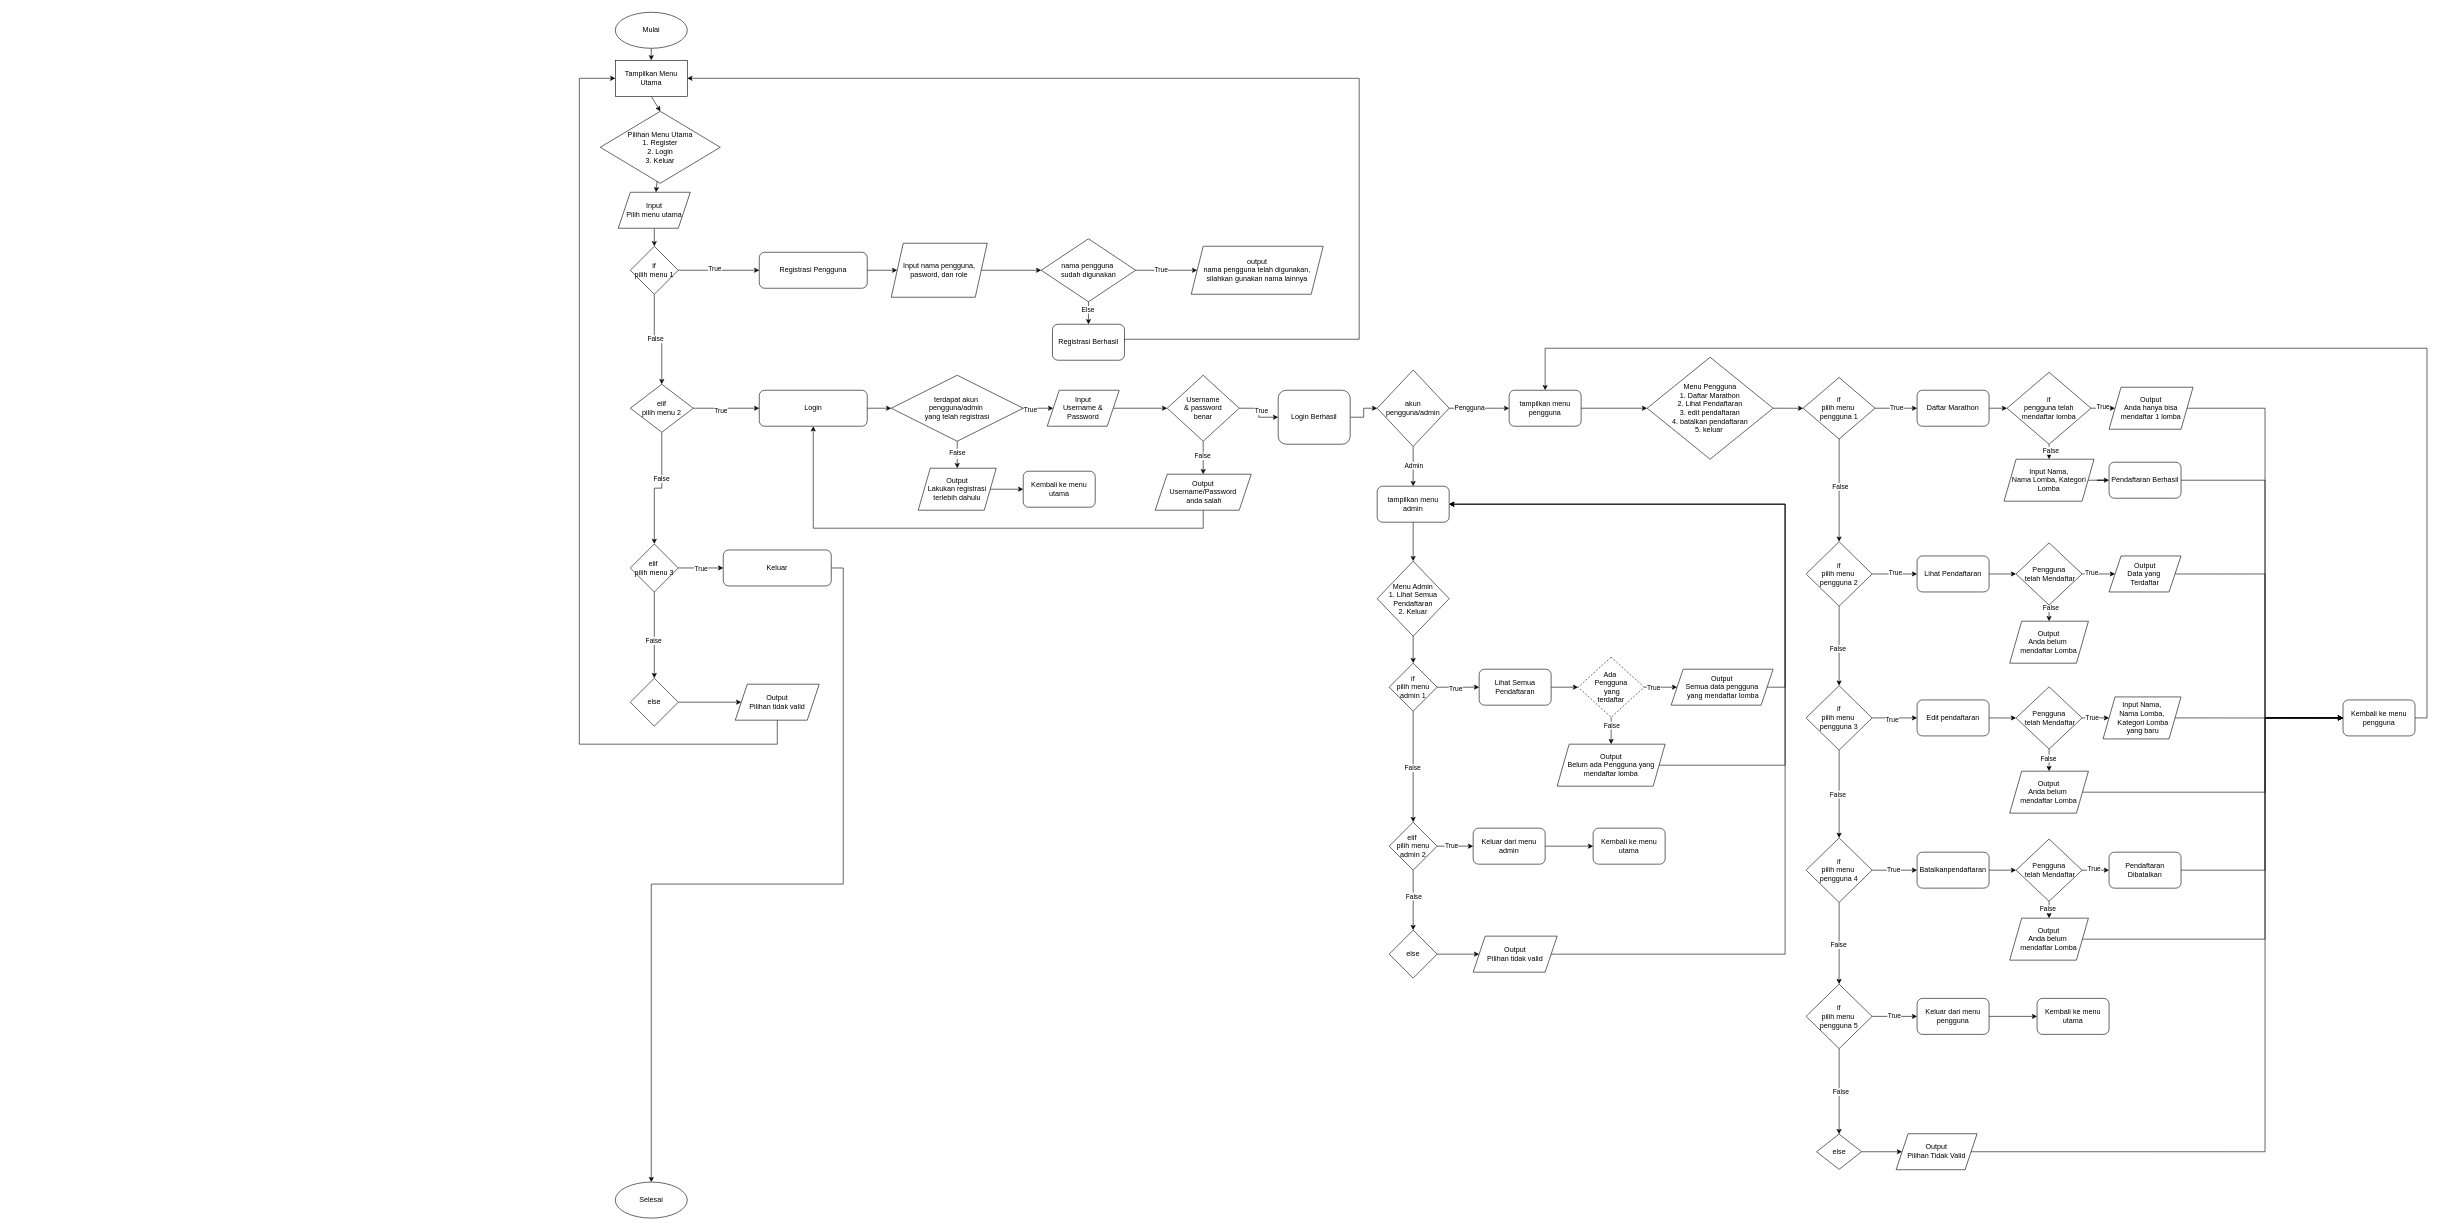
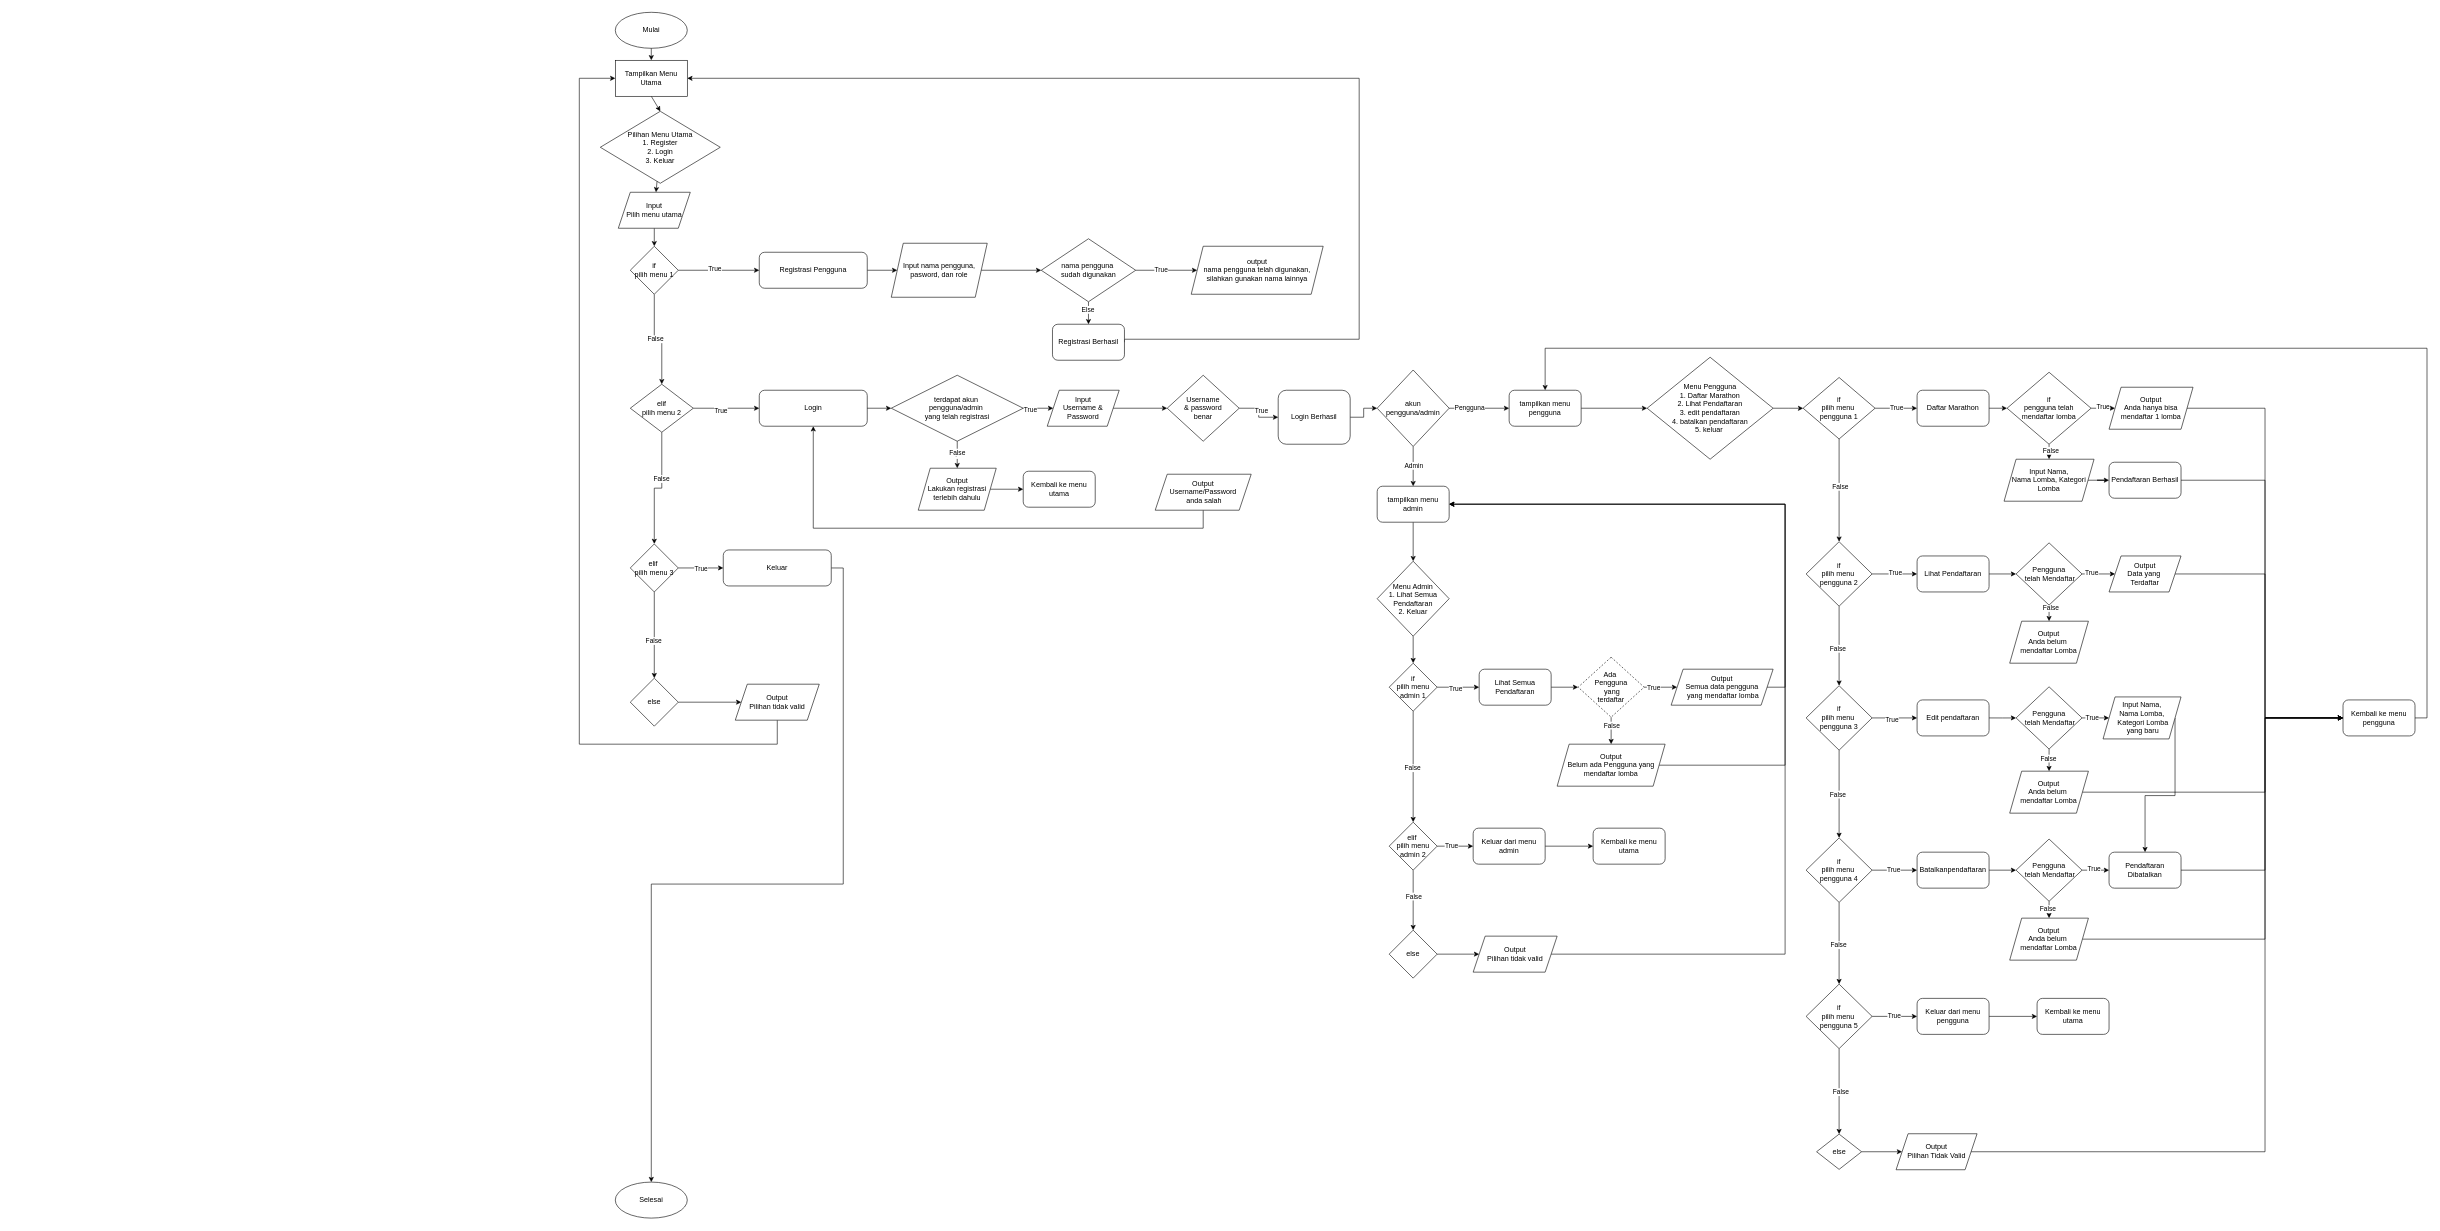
edge "Username & password benar" -> "Output Username/Password anda salah": removed, label "False"
edge "Input Nama, Nama Lomba, Kategori Lomba yang baru" -> "Kembali ke menu pengguna": now "Input Nama, Nama Lomba, Kategori Lomba yang baru" -> "Pendaftaran Dibatalkan"
